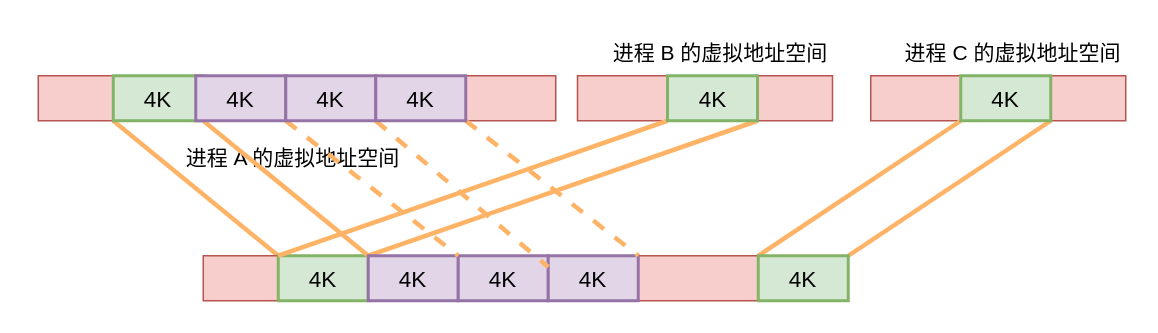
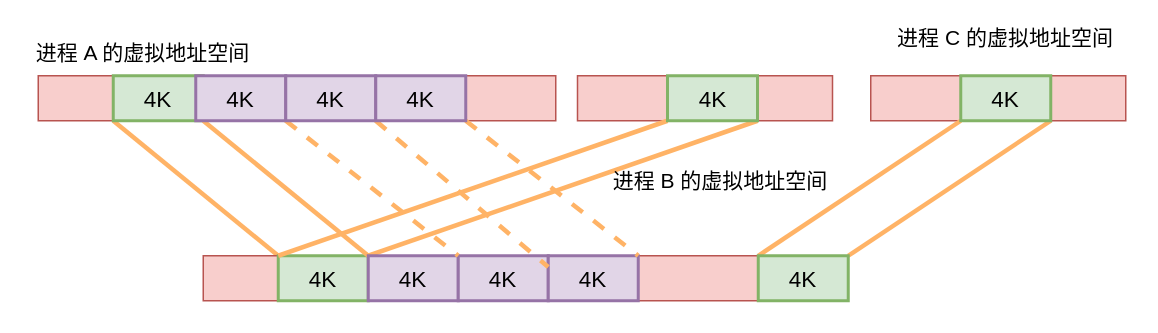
node "进程 B 的虚拟地址空间": moved (720, 53) -> (720, 181)
node "进程 C 的虚拟地址空间": moved (1013, 53) -> (1006, 38)
node "进程 A 的虚拟地址空间": moved (293, 158) -> (143, 53)
